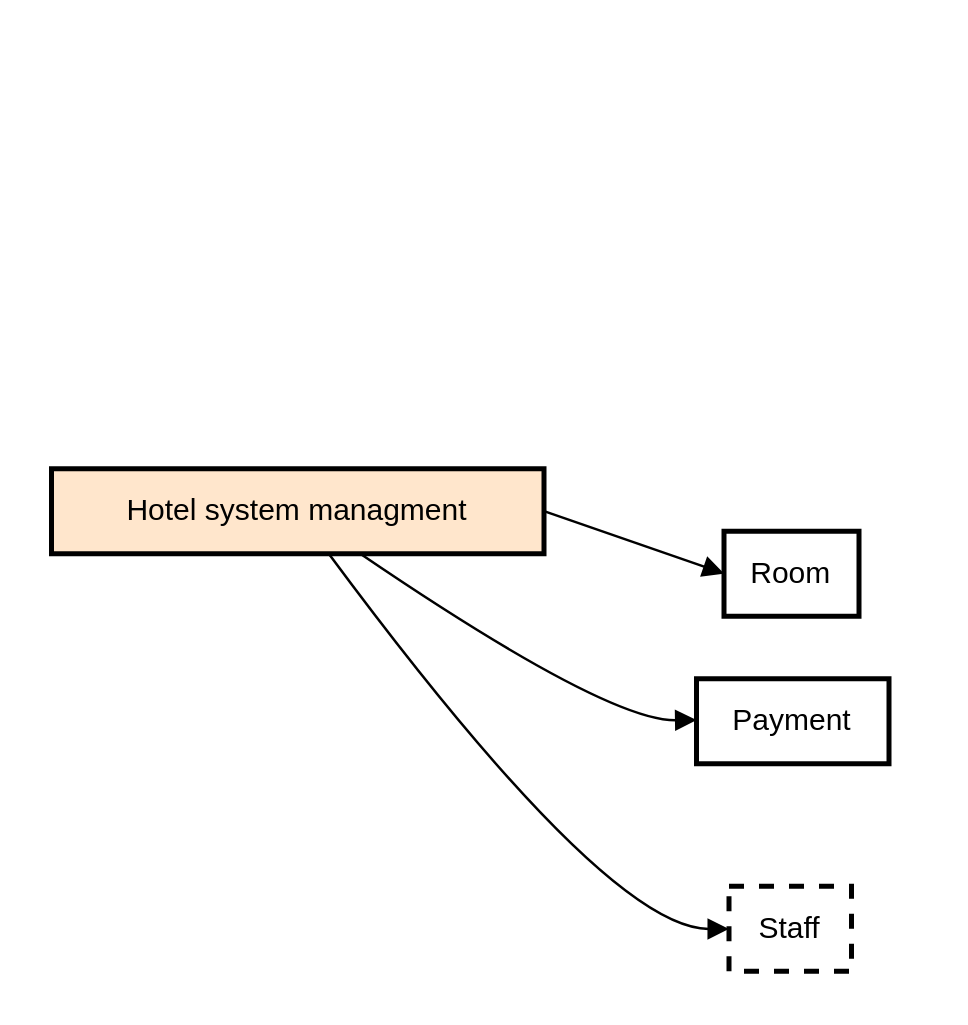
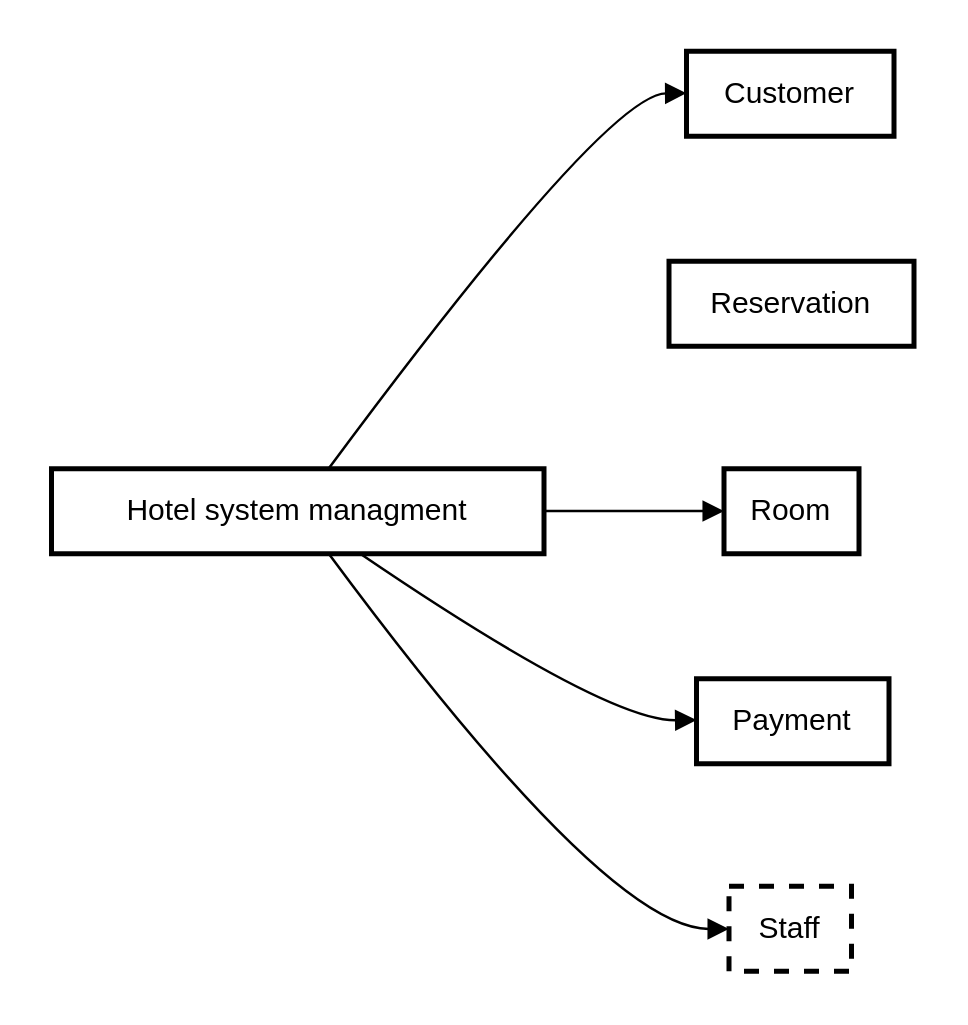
node "Customer": added
edge "Hotel system managment" -> "Customer": added
node "Reservation": added
node "Hotel system managment": fillcolor #ffe6cc -> #ffffff
node "Room": moved (791, 574) -> (791, 511)
